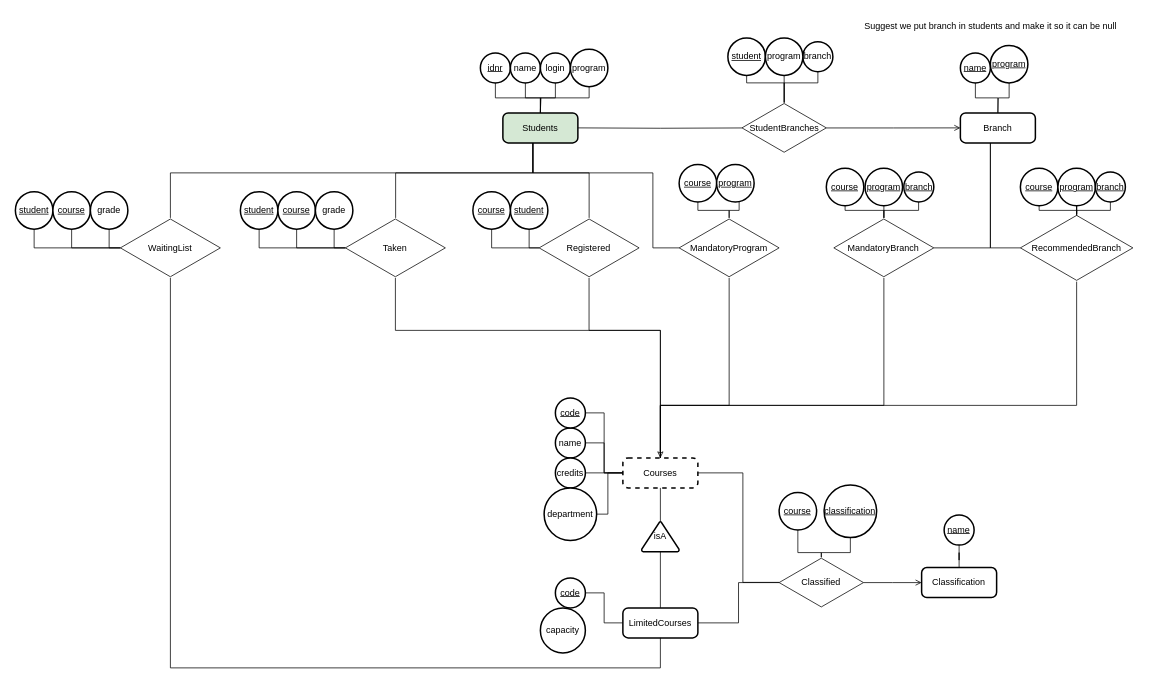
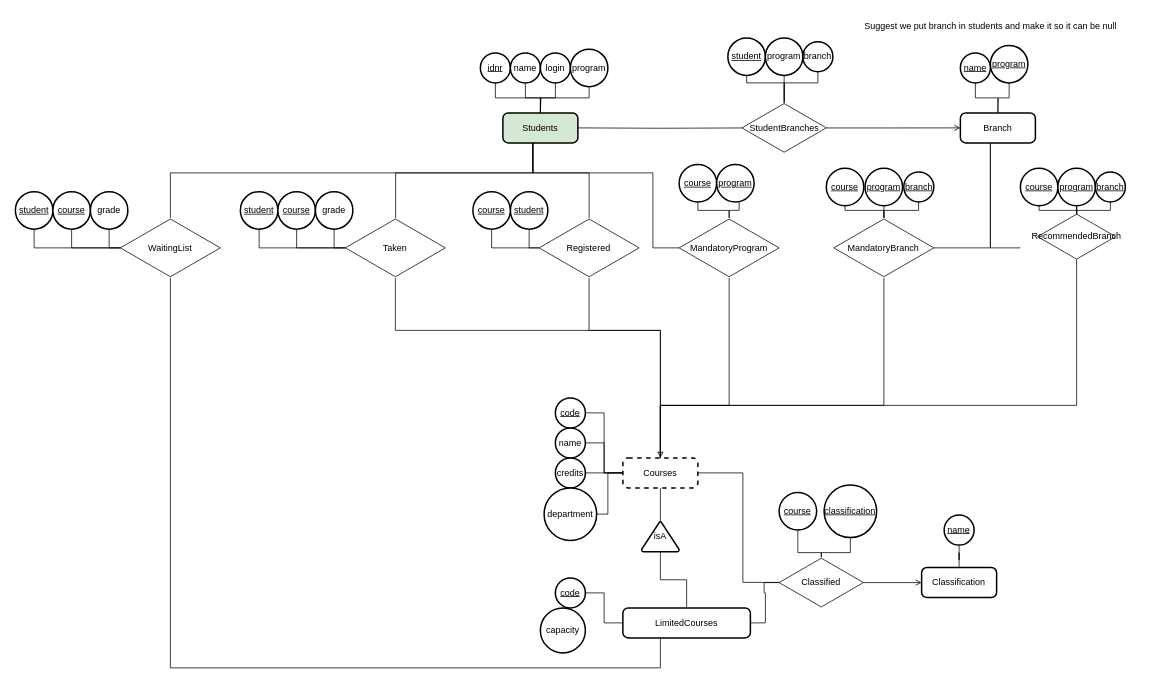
node "RecommendedBranch": size 113x68 -> 113x45
node "LimitedCourses": size 75x30 -> 128x30
